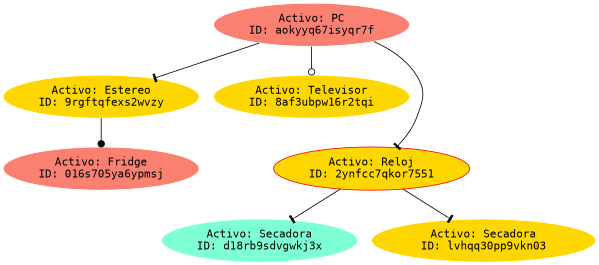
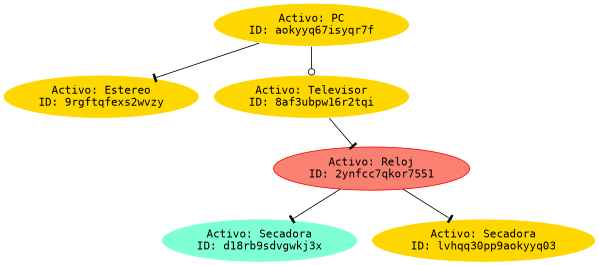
node "Activo: PC ID: aokyyq67isyqr7f": fillcolor salmon -> gold
edge "Activo: PC ID: aokyyq67isyqr7f" -> "Activo: Reloj ID: 2ynfcc7qkor7551": now "Activo: Televisor ID: 8af3ubpw16r2tqi" -> "Activo: Reloj ID: 2ynfcc7qkor7551"
node "Activo: Fridge ID: 016s705ya6ypmsj": removed
node "Activo: Reloj ID: 2ynfcc7qkor7551": fillcolor gold -> salmon
node "Activo: Secadora ID: lvhqq30pp9vkn03": label "Activo: Secadora ID: lvhqq30pp9vkn03" -> "Activo: Secadora ID: lvhqq30pp9aokyyq03"
